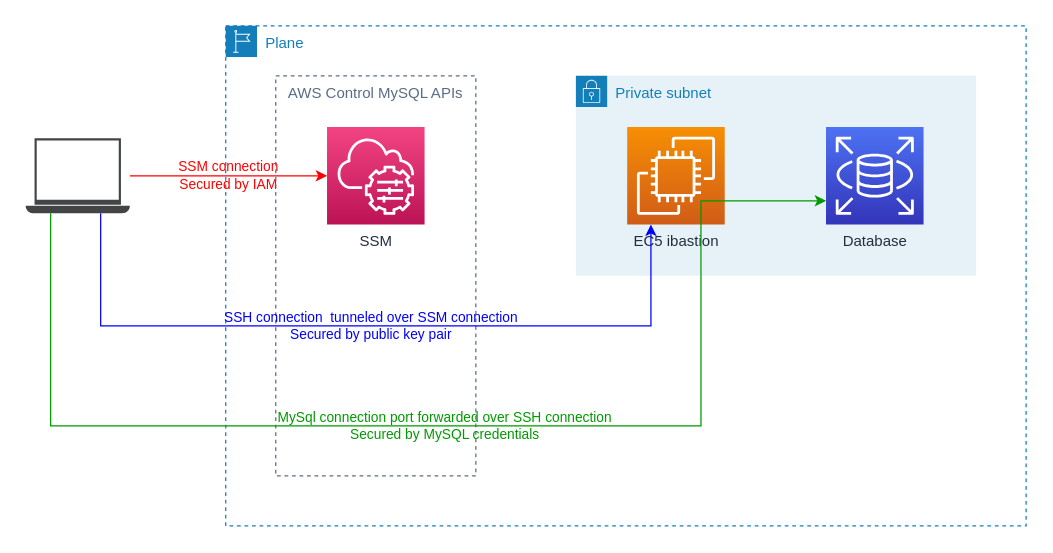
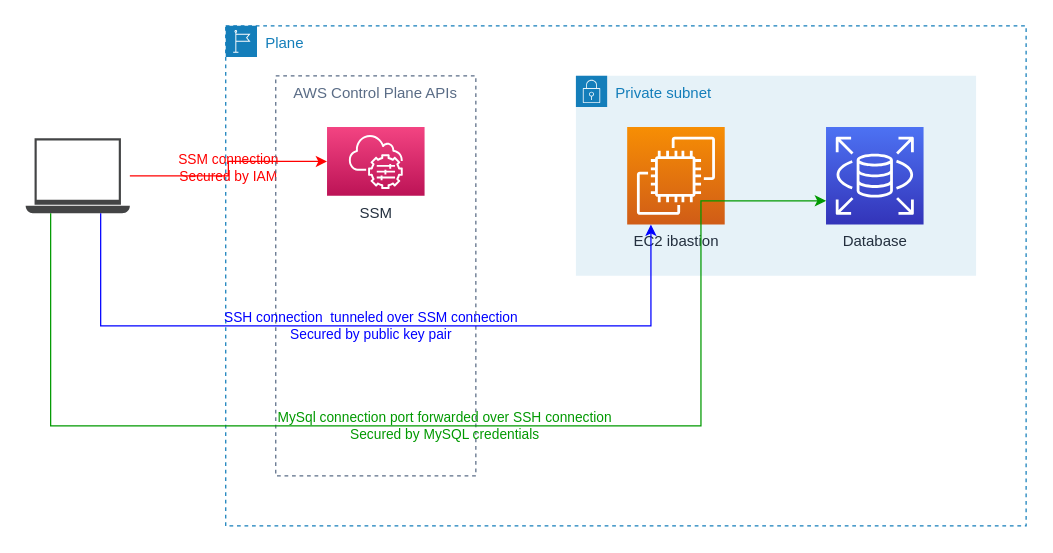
node "AWS Control MySQL APIs": label "AWS Control MySQL APIs" -> "AWS Control Plane APIs"
node "SSM": size 98x98 -> 98x69
node "EC5 ibastion": label "EC5 ibastion" -> "EC2 ibastion"
